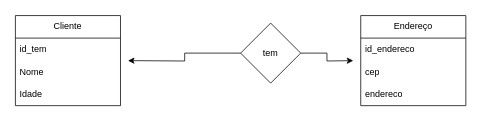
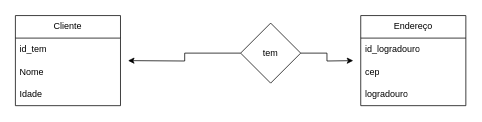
node "id_endereco": label "id_endereco" -> "id_logradouro"
node "endereco": label "endereco" -> "logradouro"
